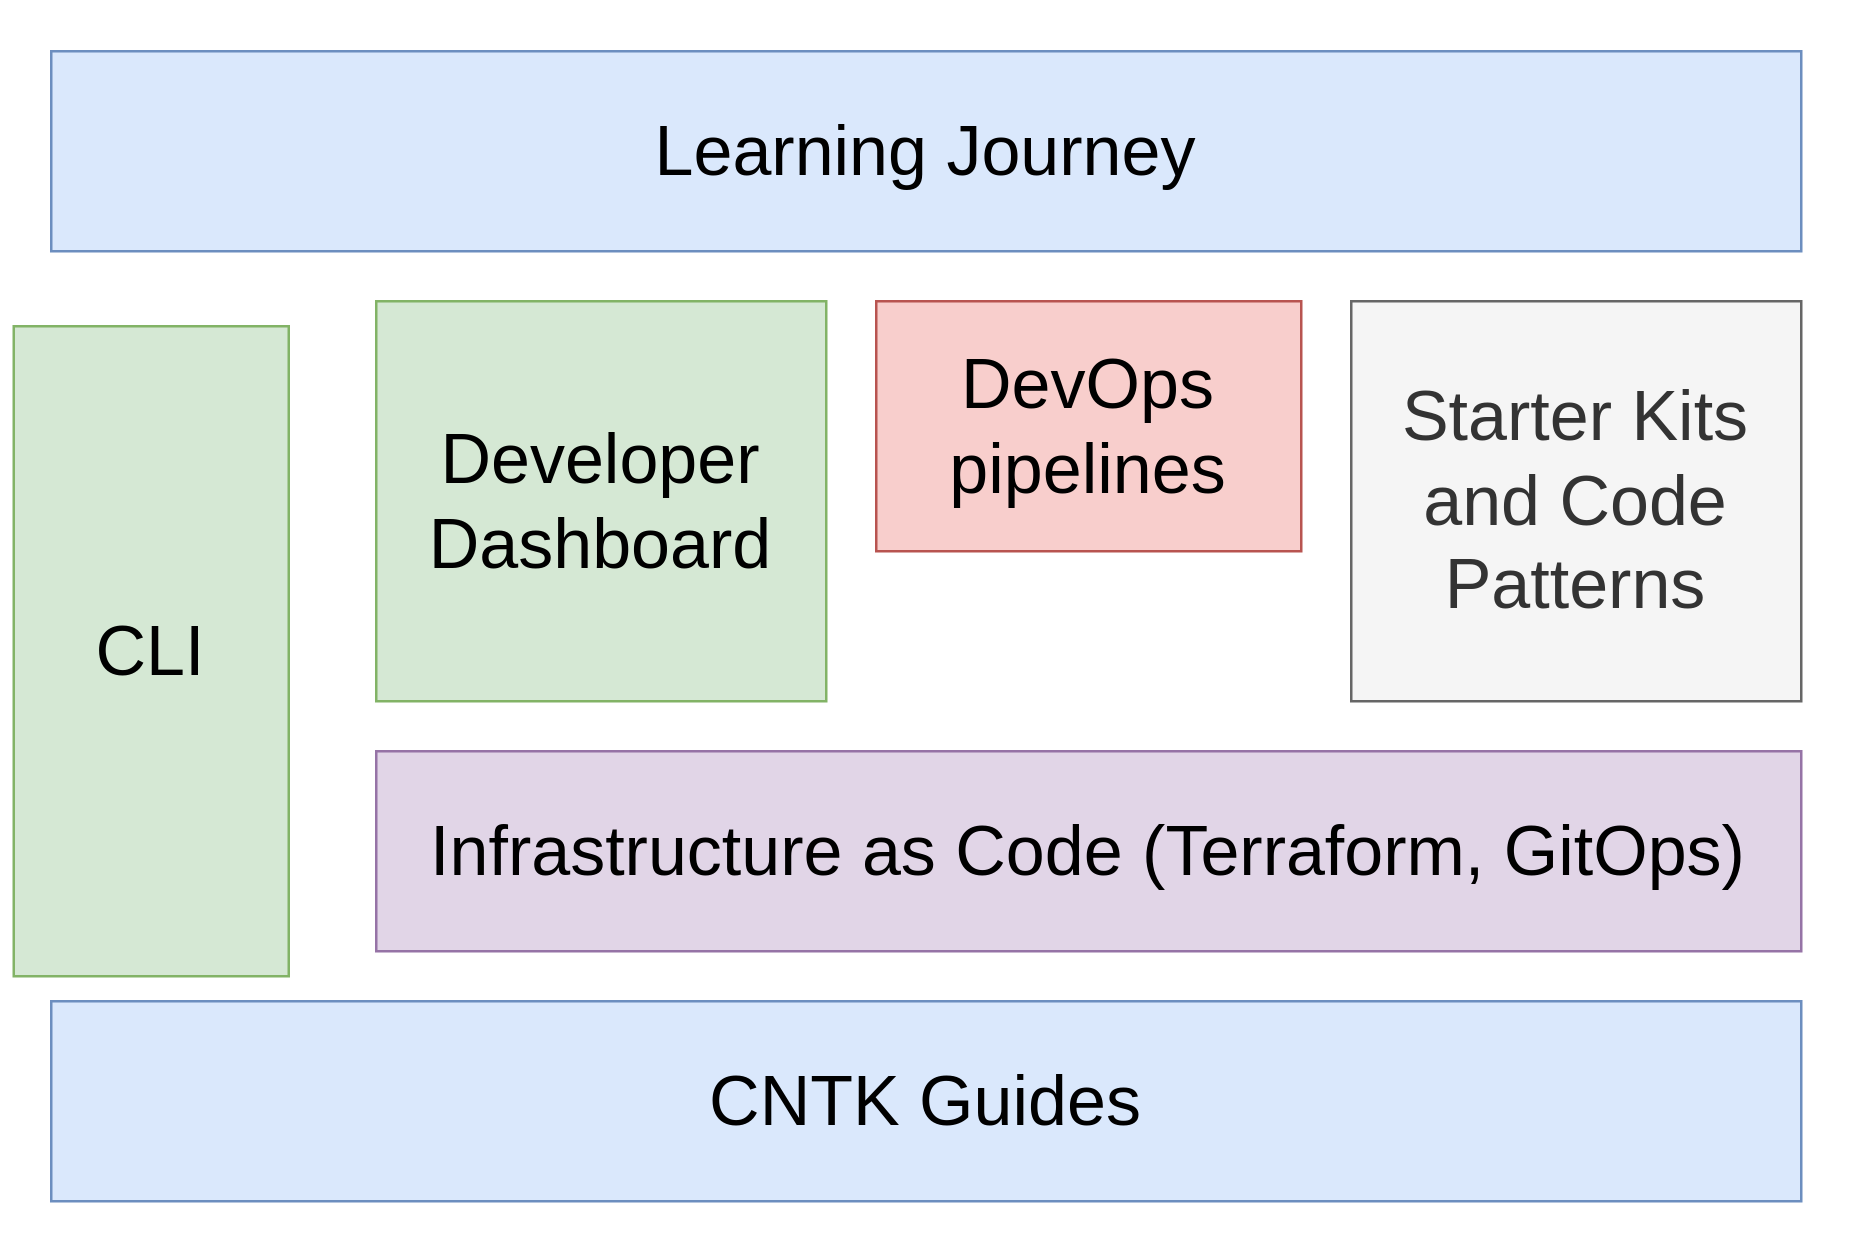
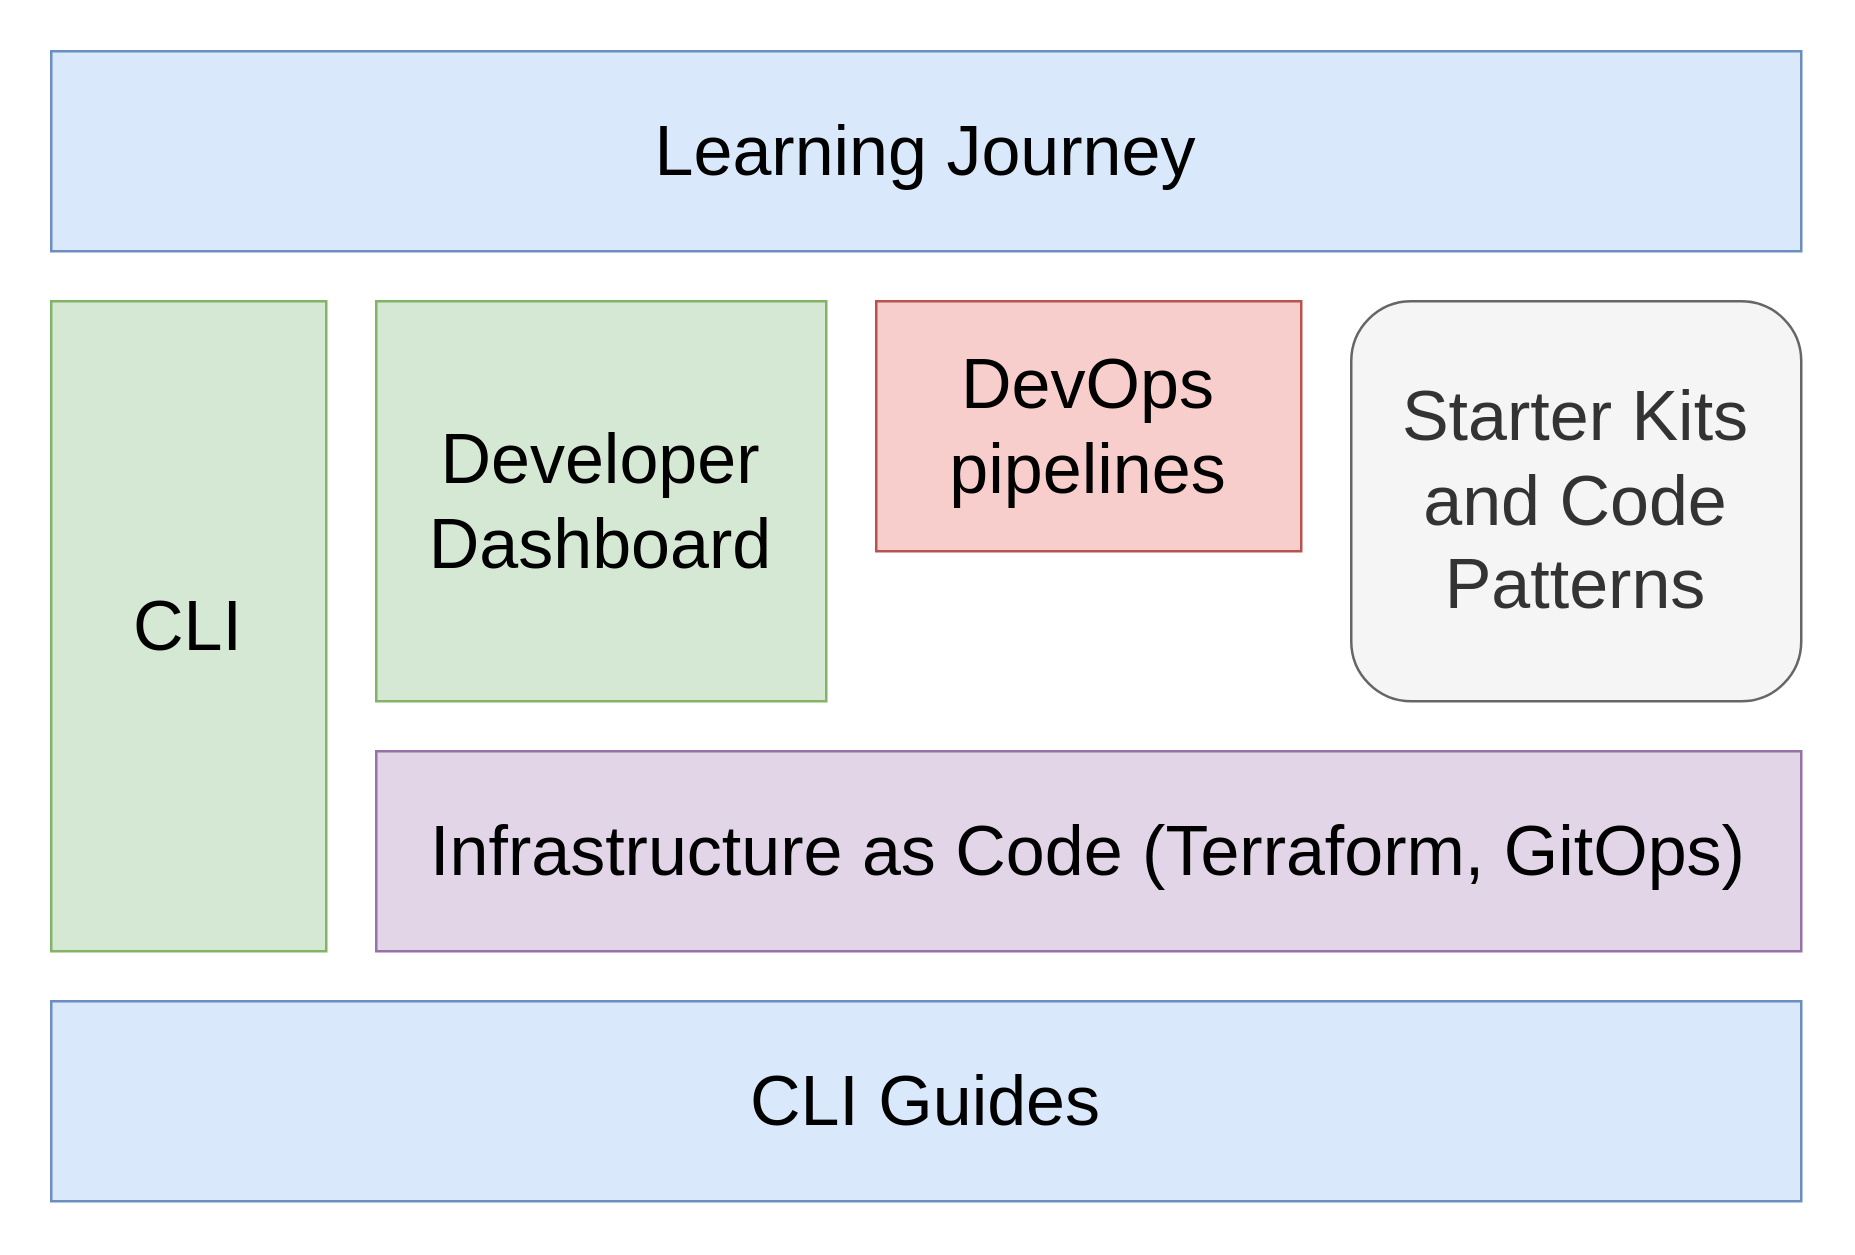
node "Starter Kits and Code Patterns": shape rectangle -> rounded rectangle
node "CLI": moved (151, 651) -> (189, 626)
node "CNTK Guides": label "CNTK Guides" -> "CLI Guides"
